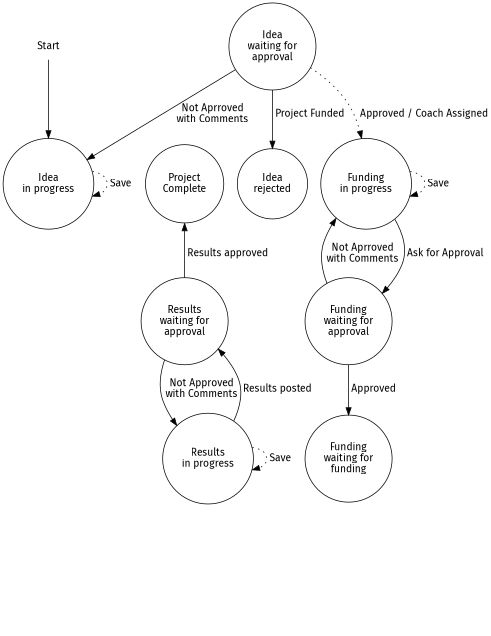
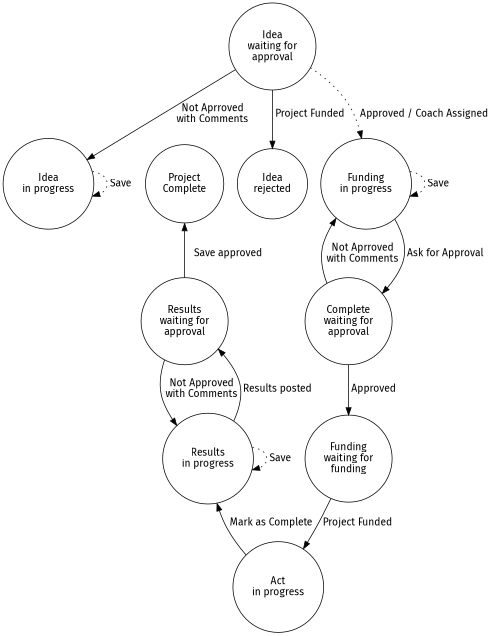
node "Start": removed
edge "Results waiting for approval" -> "Project Complete": label " Results approved" -> " Save approved"
node "Funding waiting for approval": label "Funding waiting for approval" -> "Complete waiting for approval"
node "Act in progress": added
